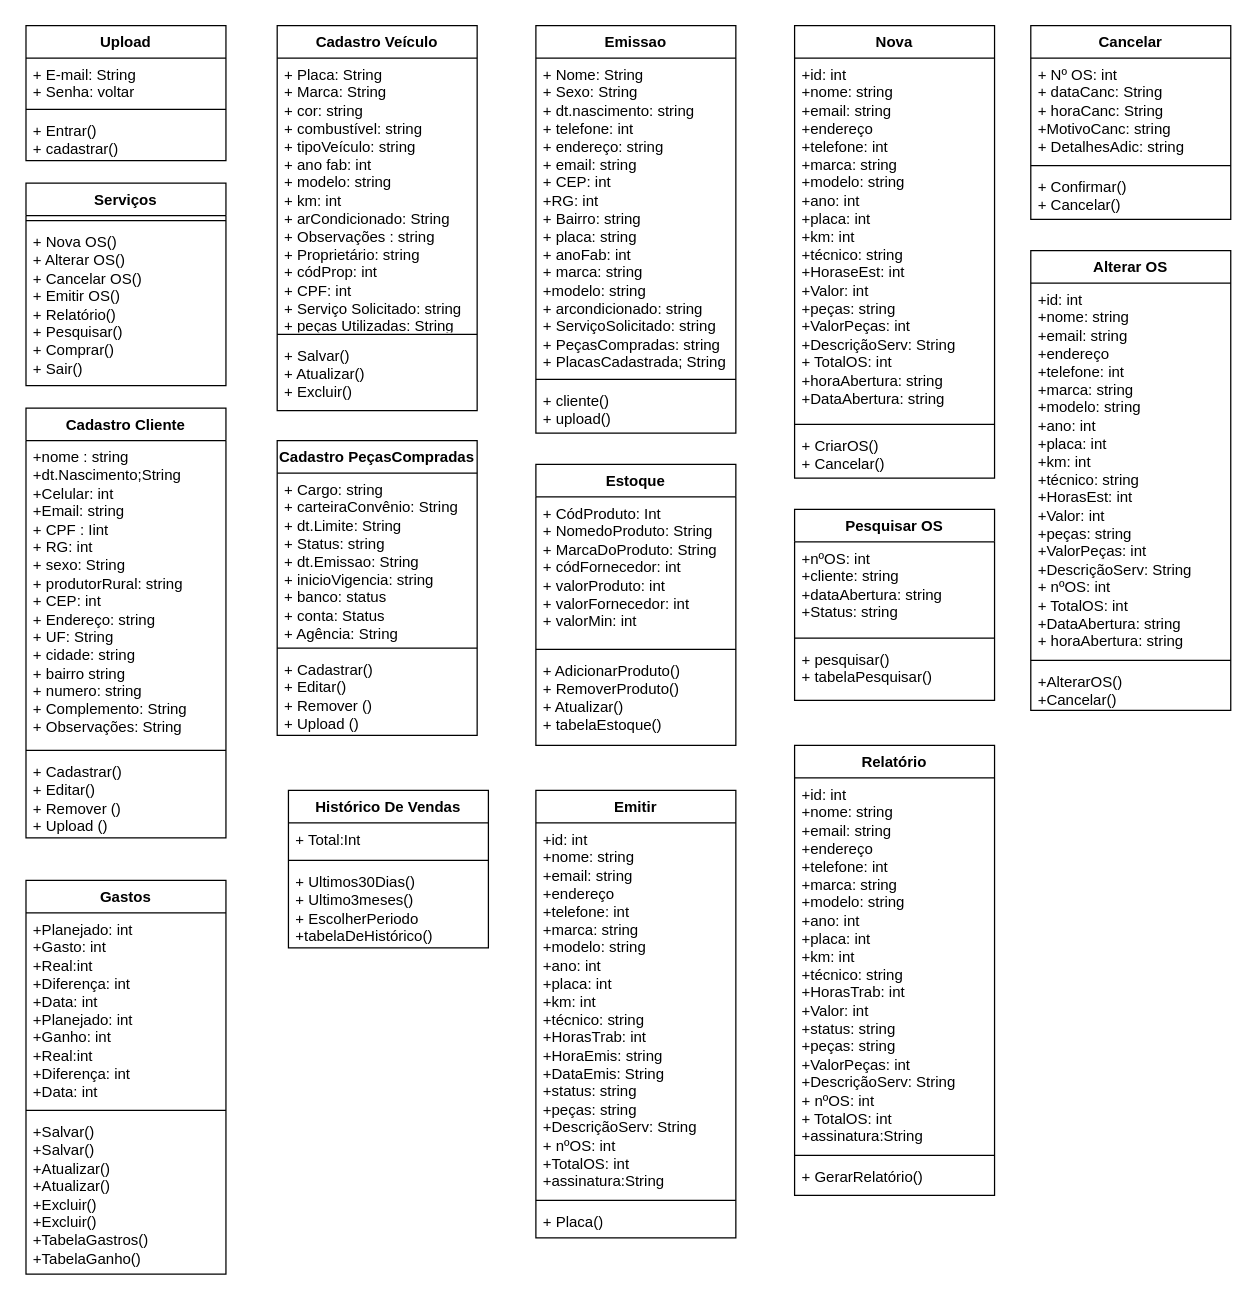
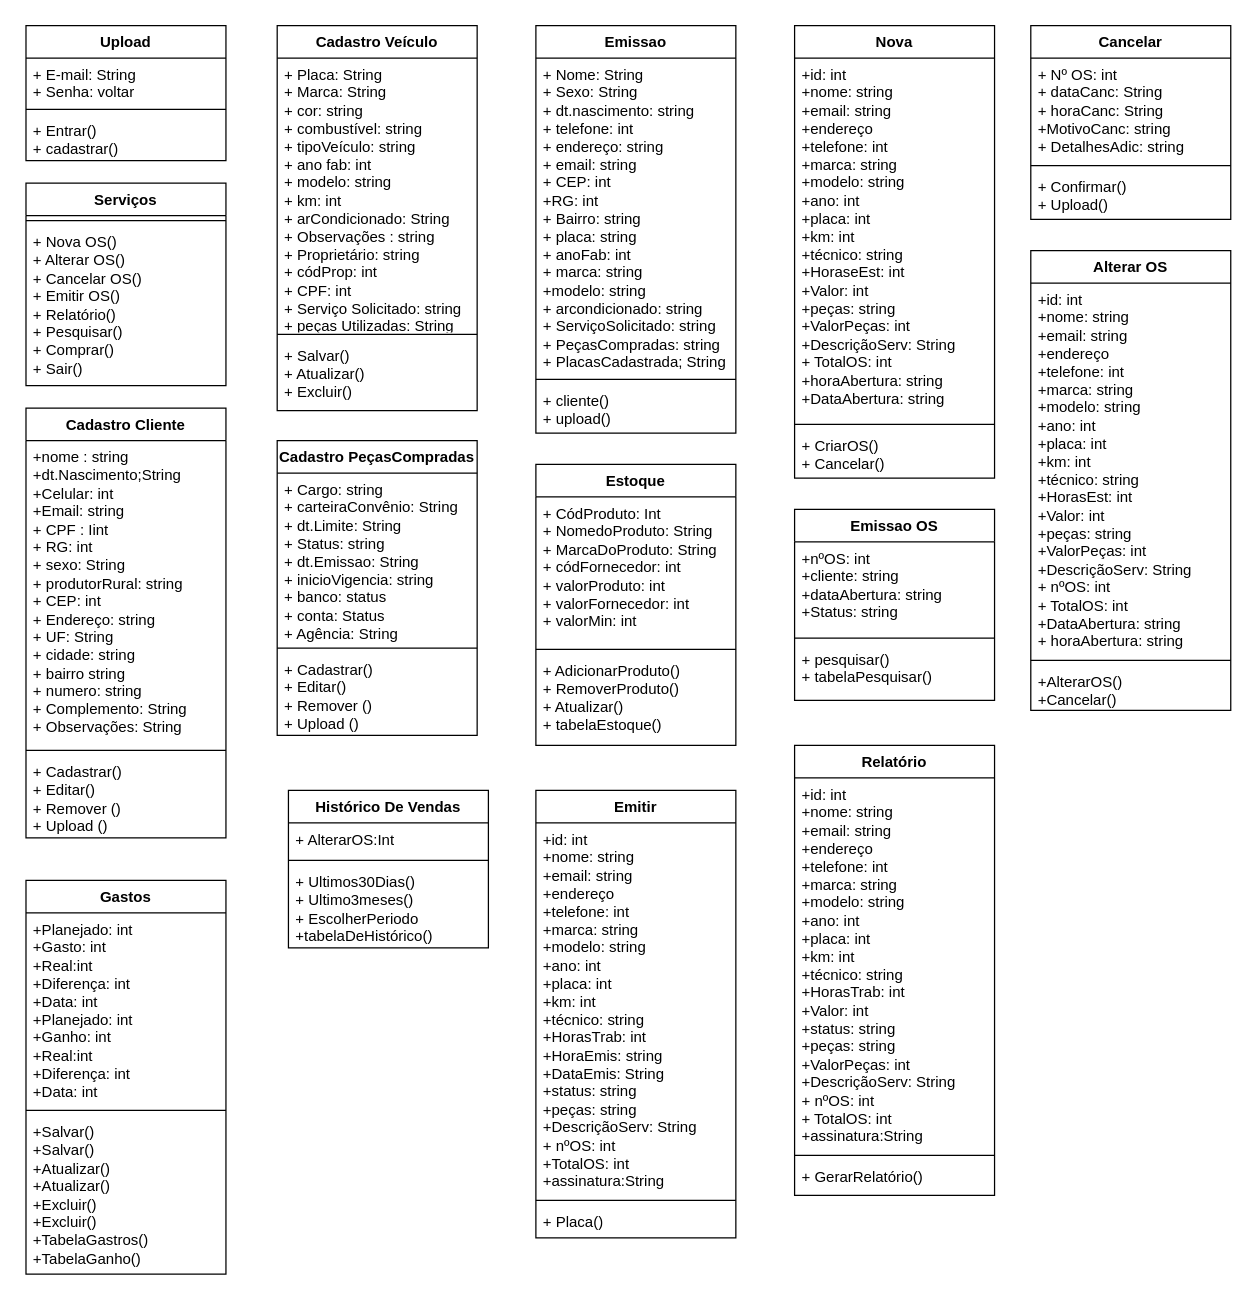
node "+ Confirmar() + Cancelar()": label "+ Confirmar() + Cancelar()" -> "+ Confirmar() + Upload()"
node "Pesquisar OS": label "Pesquisar OS" -> "Emissao OS"
node "+ Total:Int": label "+ Total:Int" -> "+ AlterarOS:Int"
